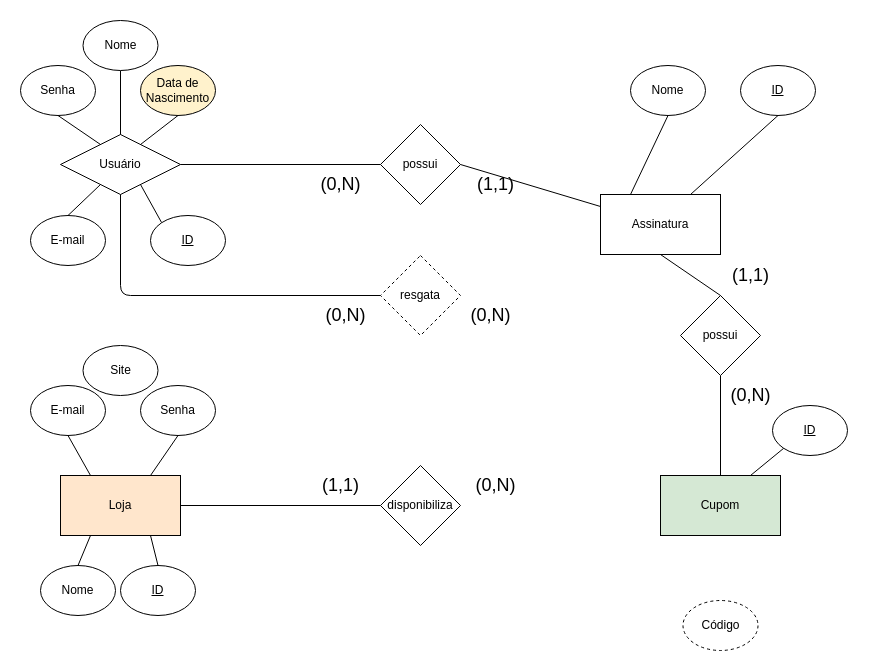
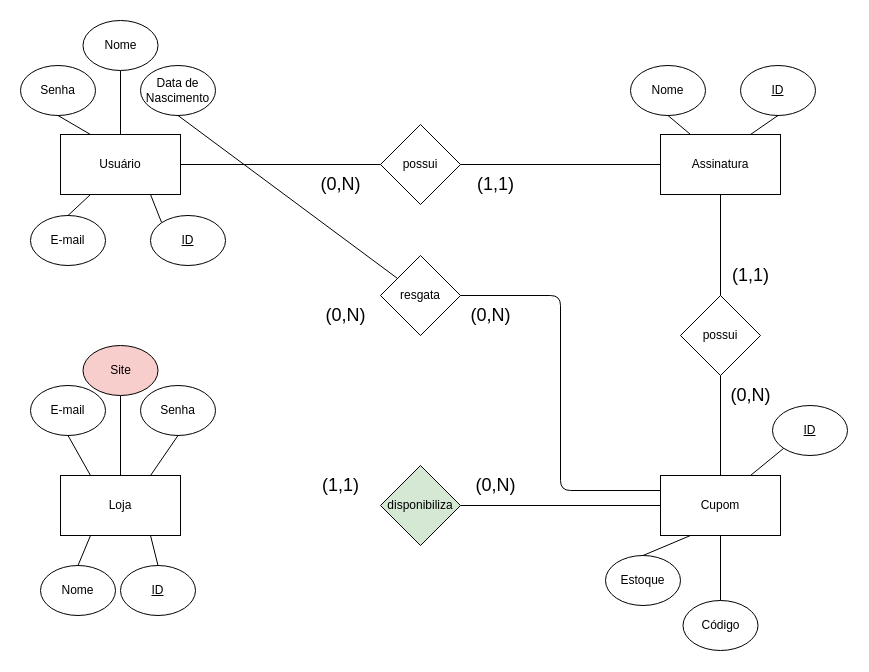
node "Data de Nascimento": fillcolor #fff2cc -> #ffffff
edge "Data de Nascimento" -- "Usuário": now "Data de Nascimento" -- "resgata"
node "Usuário": shape diamond -> rectangle
node "Assinatura": moved (661, 225) -> (721, 165)
edge "Usuário" -- "resgata": removed
node "resgata": style dashed -> solid
node "Site": fillcolor #ffffff -> #f8cecc
edge "resgata" -- "Cupom": added
edge "Site" -- "Loja": added
node "Loja": fillcolor #ffe6cc -> #ffffff
edge "Loja" -- "disponibiliza": removed
node "disponibiliza": fillcolor #ffffff -> #d5e8d4
edge "disponibiliza" -- "Cupom": added
node "Cupom": fillcolor #d5e8d4 -> #ffffff
edge "Cupom" -- "Estoque": added
edge "Cupom" -- "Código": added
node "Estoque": added
node "Código": style dashed -> solid
